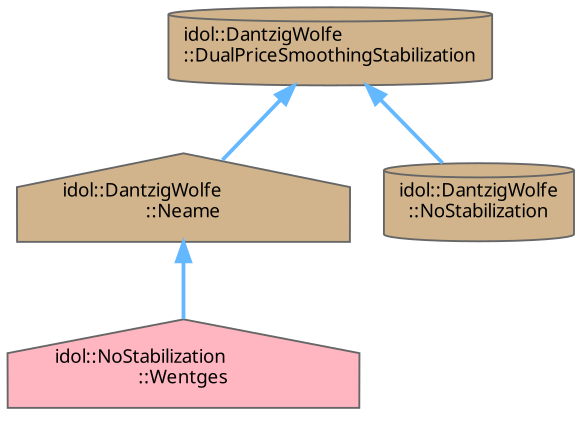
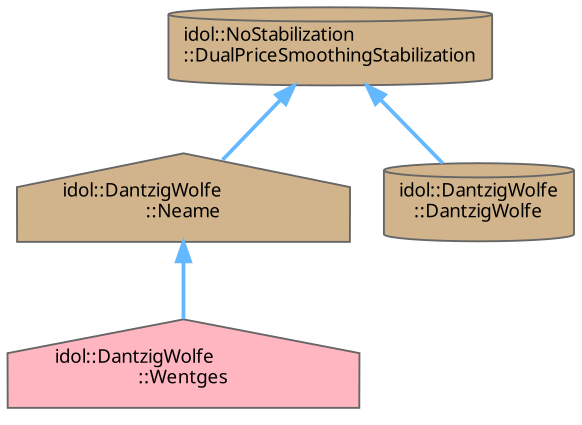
node "idol::DantzigWolfe ::DualPriceSmoothingStabilization": label "idol::DantzigWolfe ::DualPriceSmoothingStabilization" -> "idol::NoStabilization ::DualPriceSmoothingStabilization"
node "idol::DantzigWolfe ::NoStabilization": label "idol::DantzigWolfe ::NoStabilization" -> "idol::DantzigWolfe ::DantzigWolfe"
node "idol::NoStabilization ::Wentges": label "idol::NoStabilization ::Wentges" -> "idol::DantzigWolfe ::Wentges"
